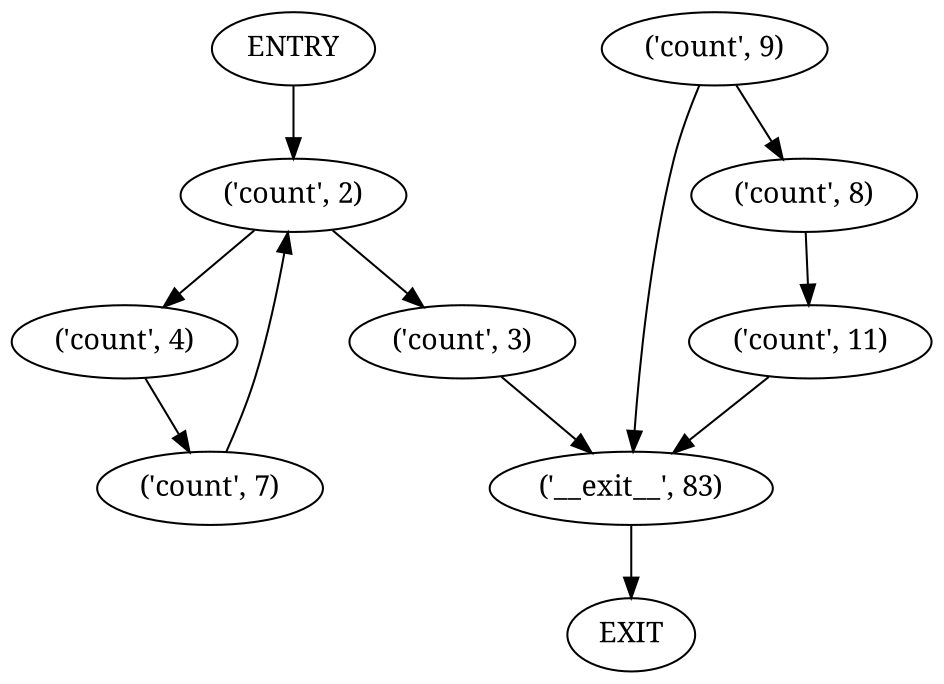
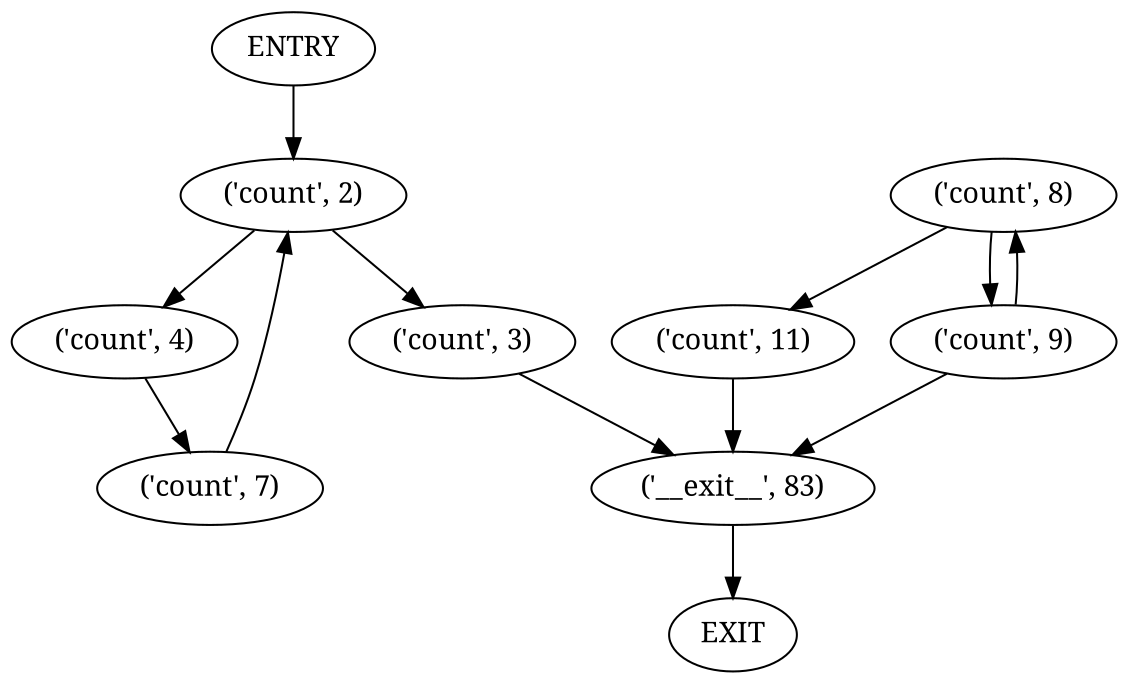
edge "('count', 8)" -> "('count', 9)": added
